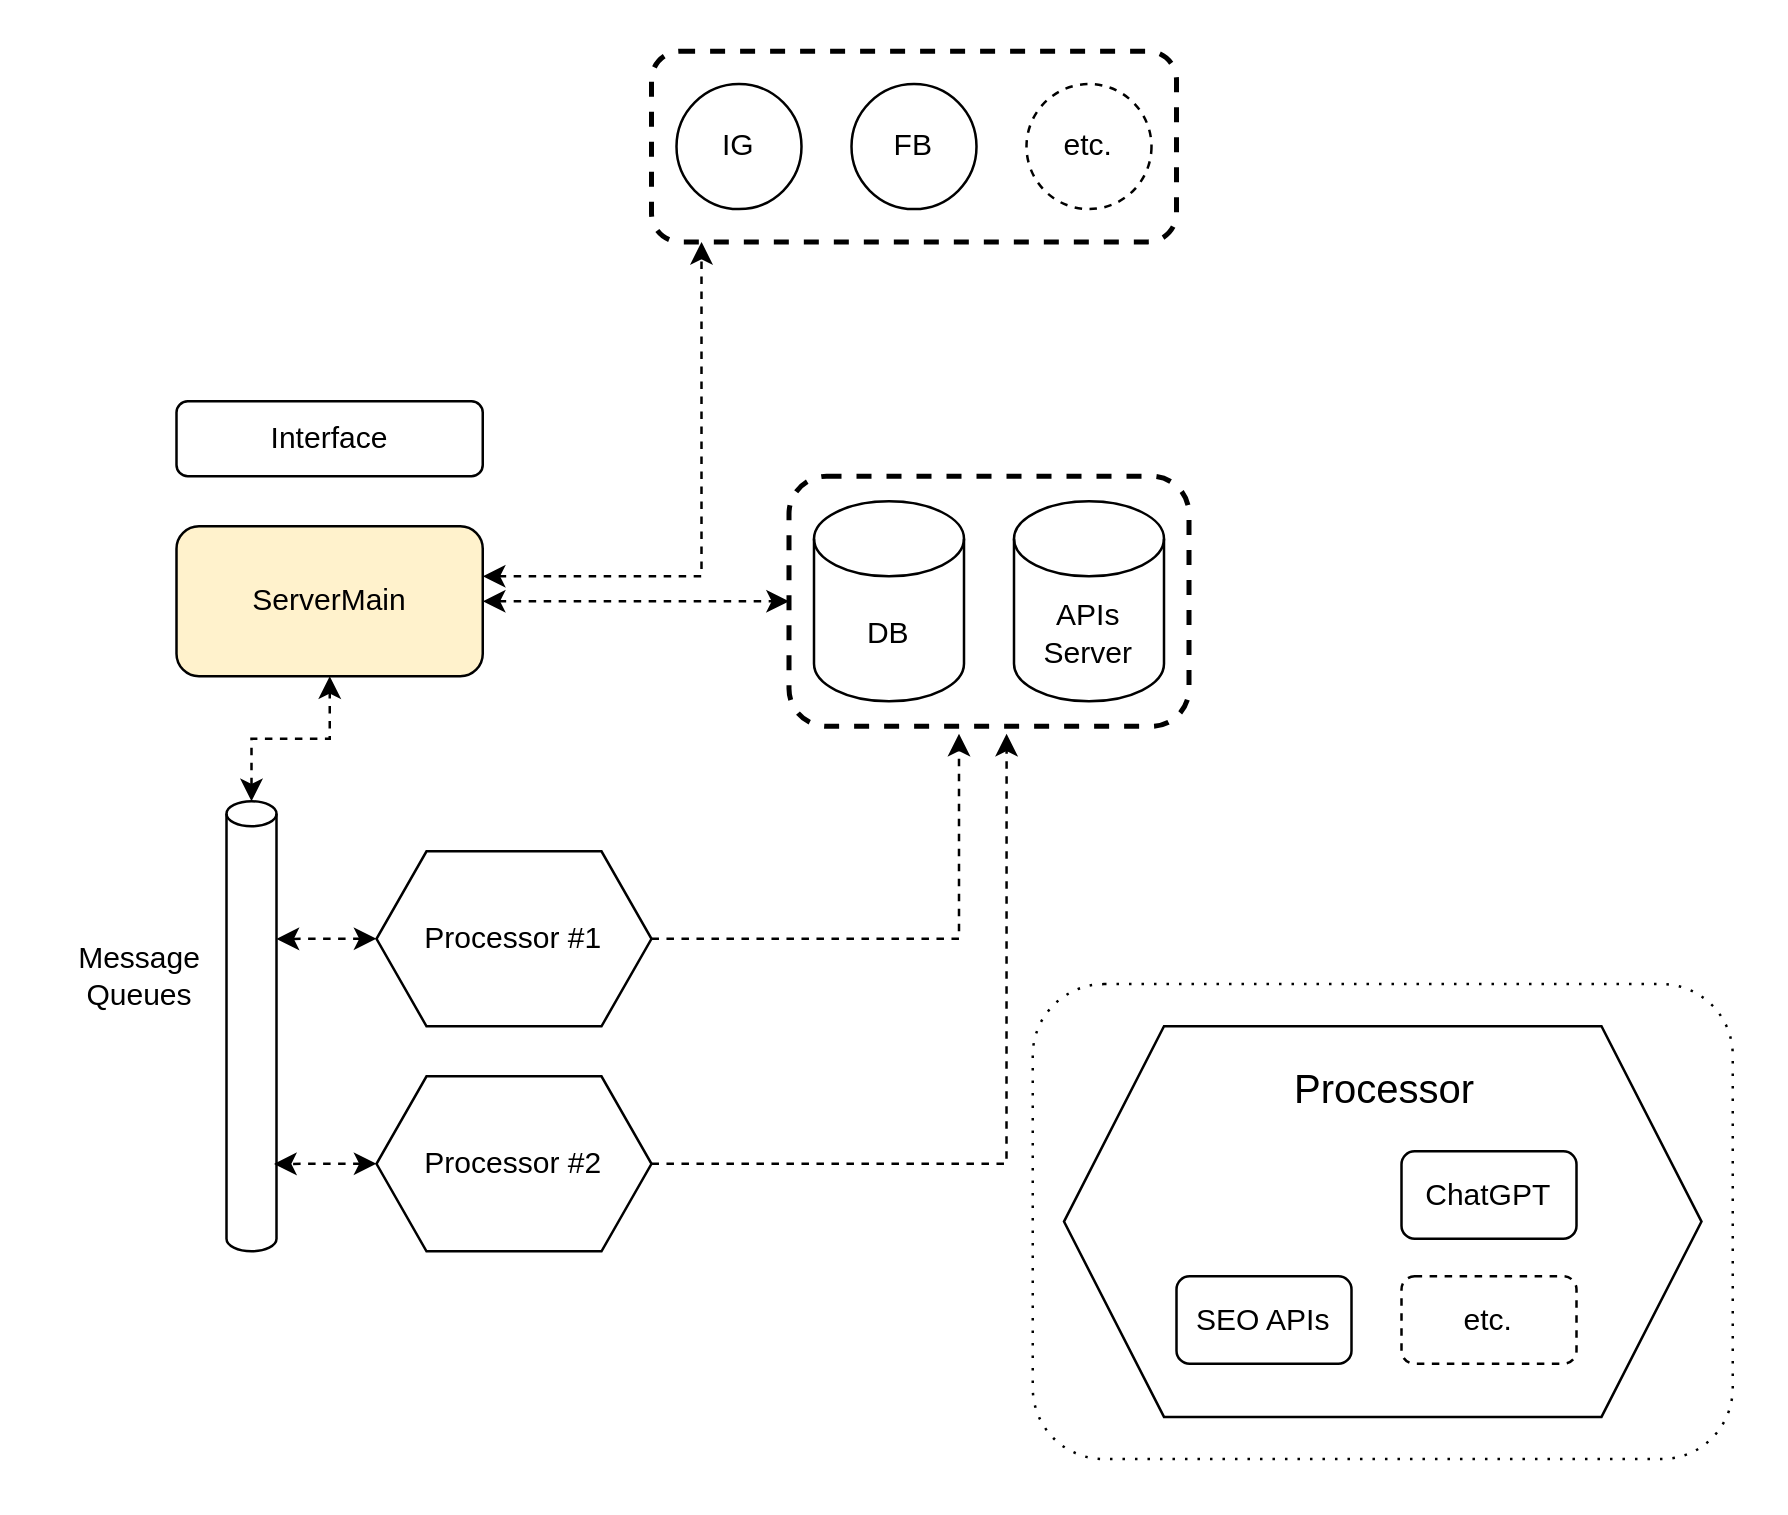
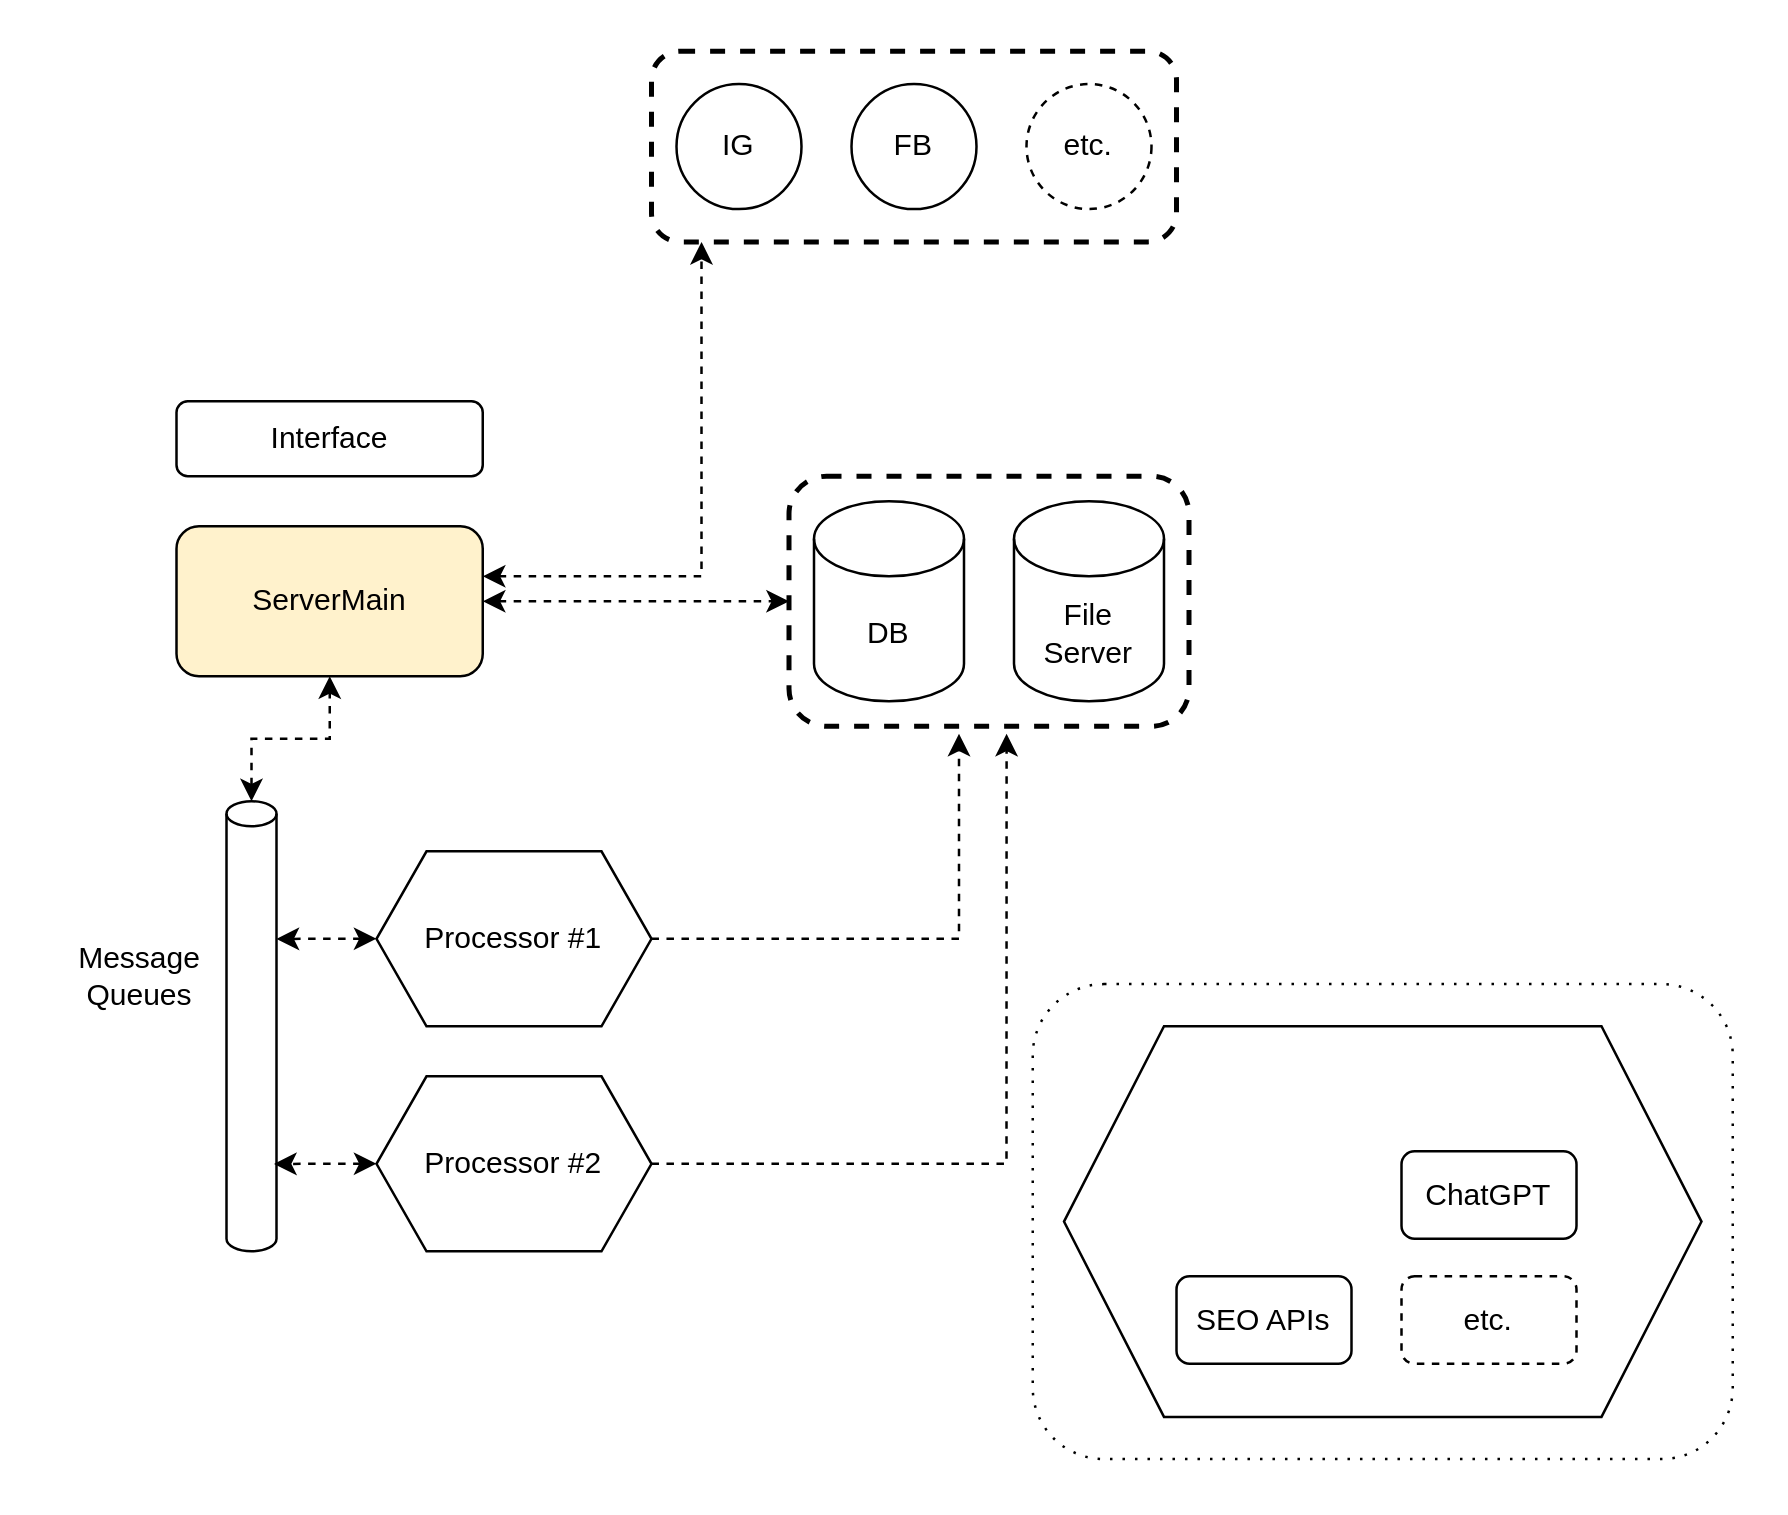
node "APIs Server": label "APIs Server" -> "File Server"
node "Processor": removed
